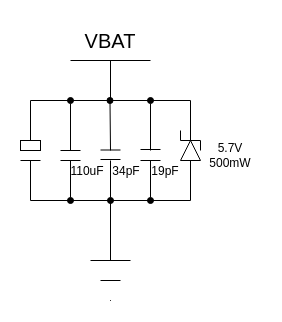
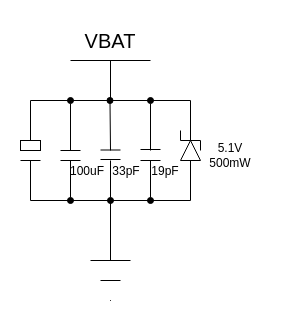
node "5.7V 500mW": label "5.7V 500mW" -> "5.1V 500mW"
node "110uF": label "110uF" -> "100uF"
node "34pF": label "34pF" -> "33pF"
